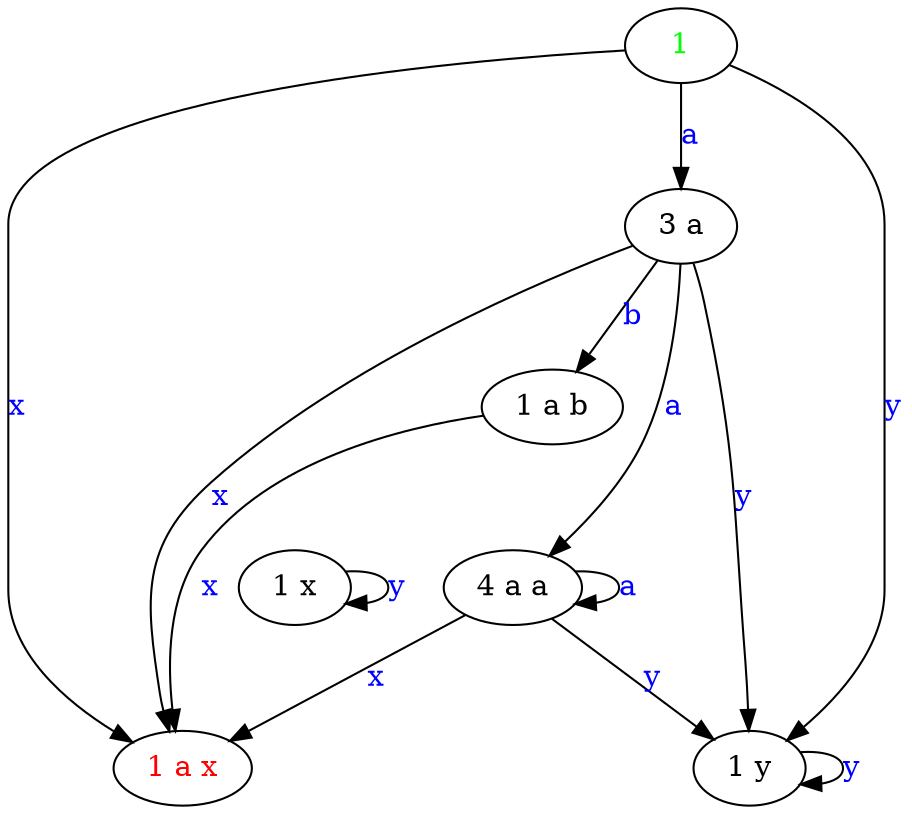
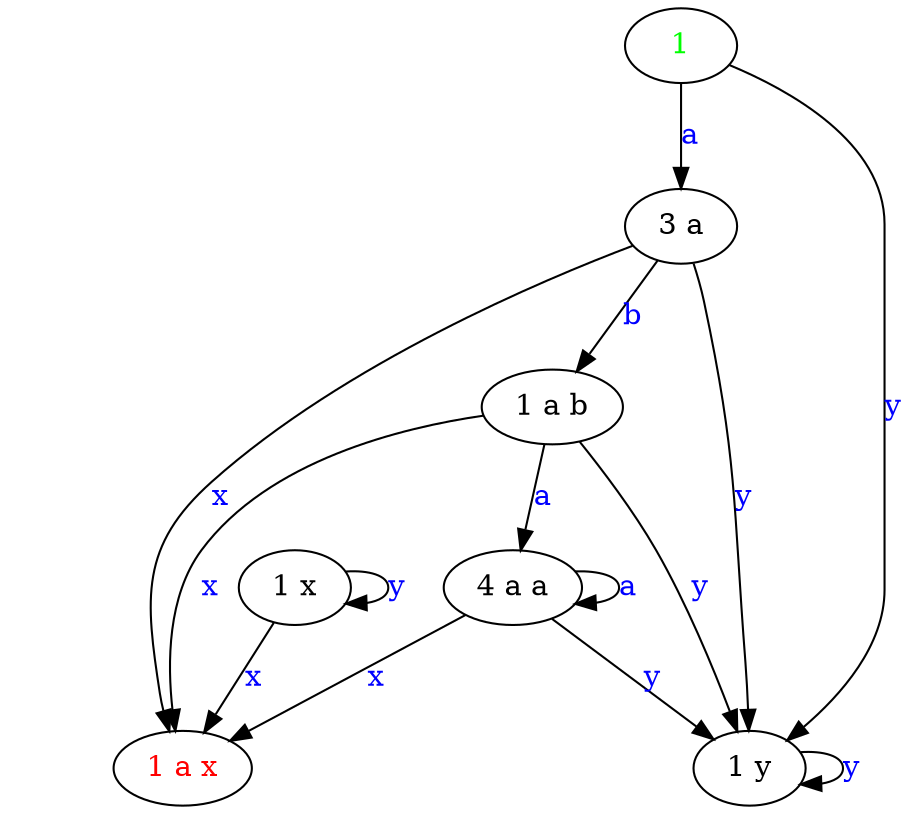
edge "1" -> "1 a x": now "1 x" -> "1 a x"
edge "3 a" -> "4 a a": now "1 a b" -> "4 a a"
edge "1 a b" -> "1 y": added, label "y"
